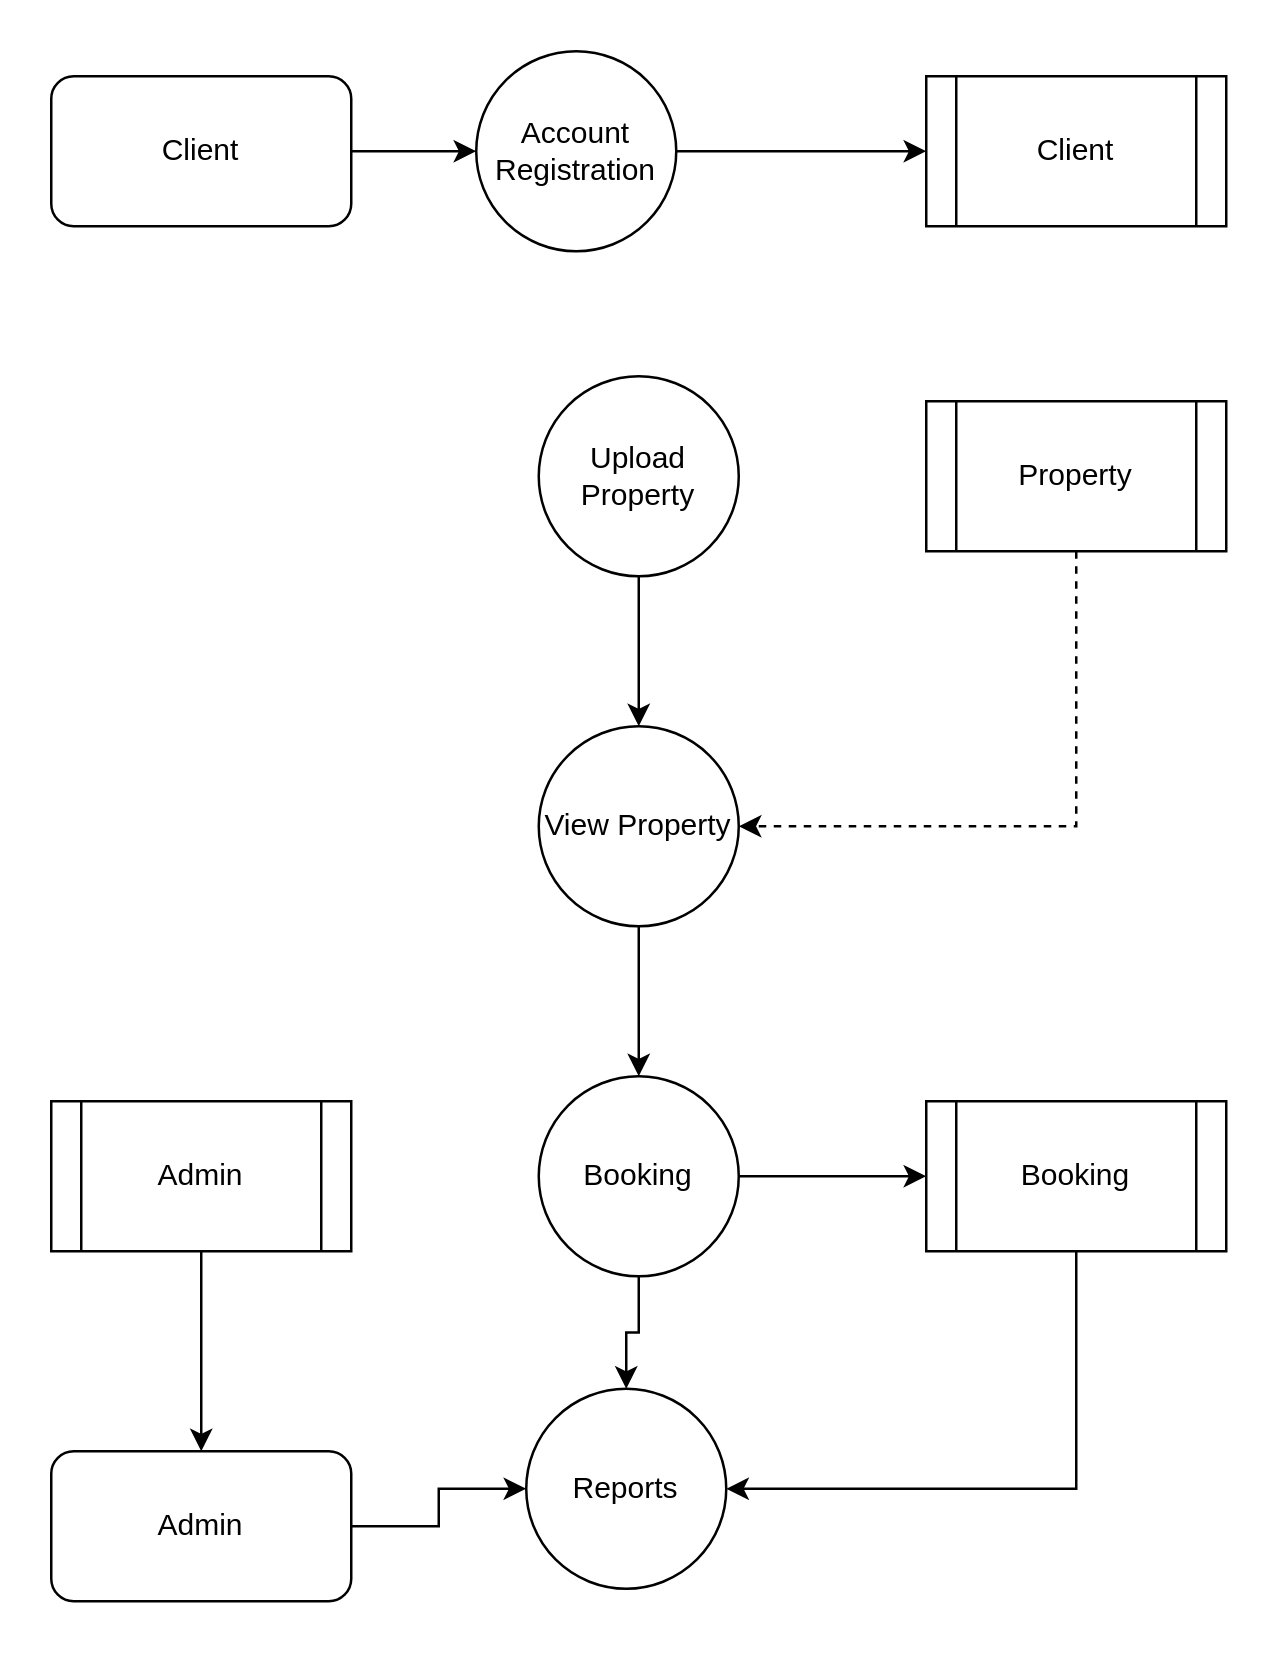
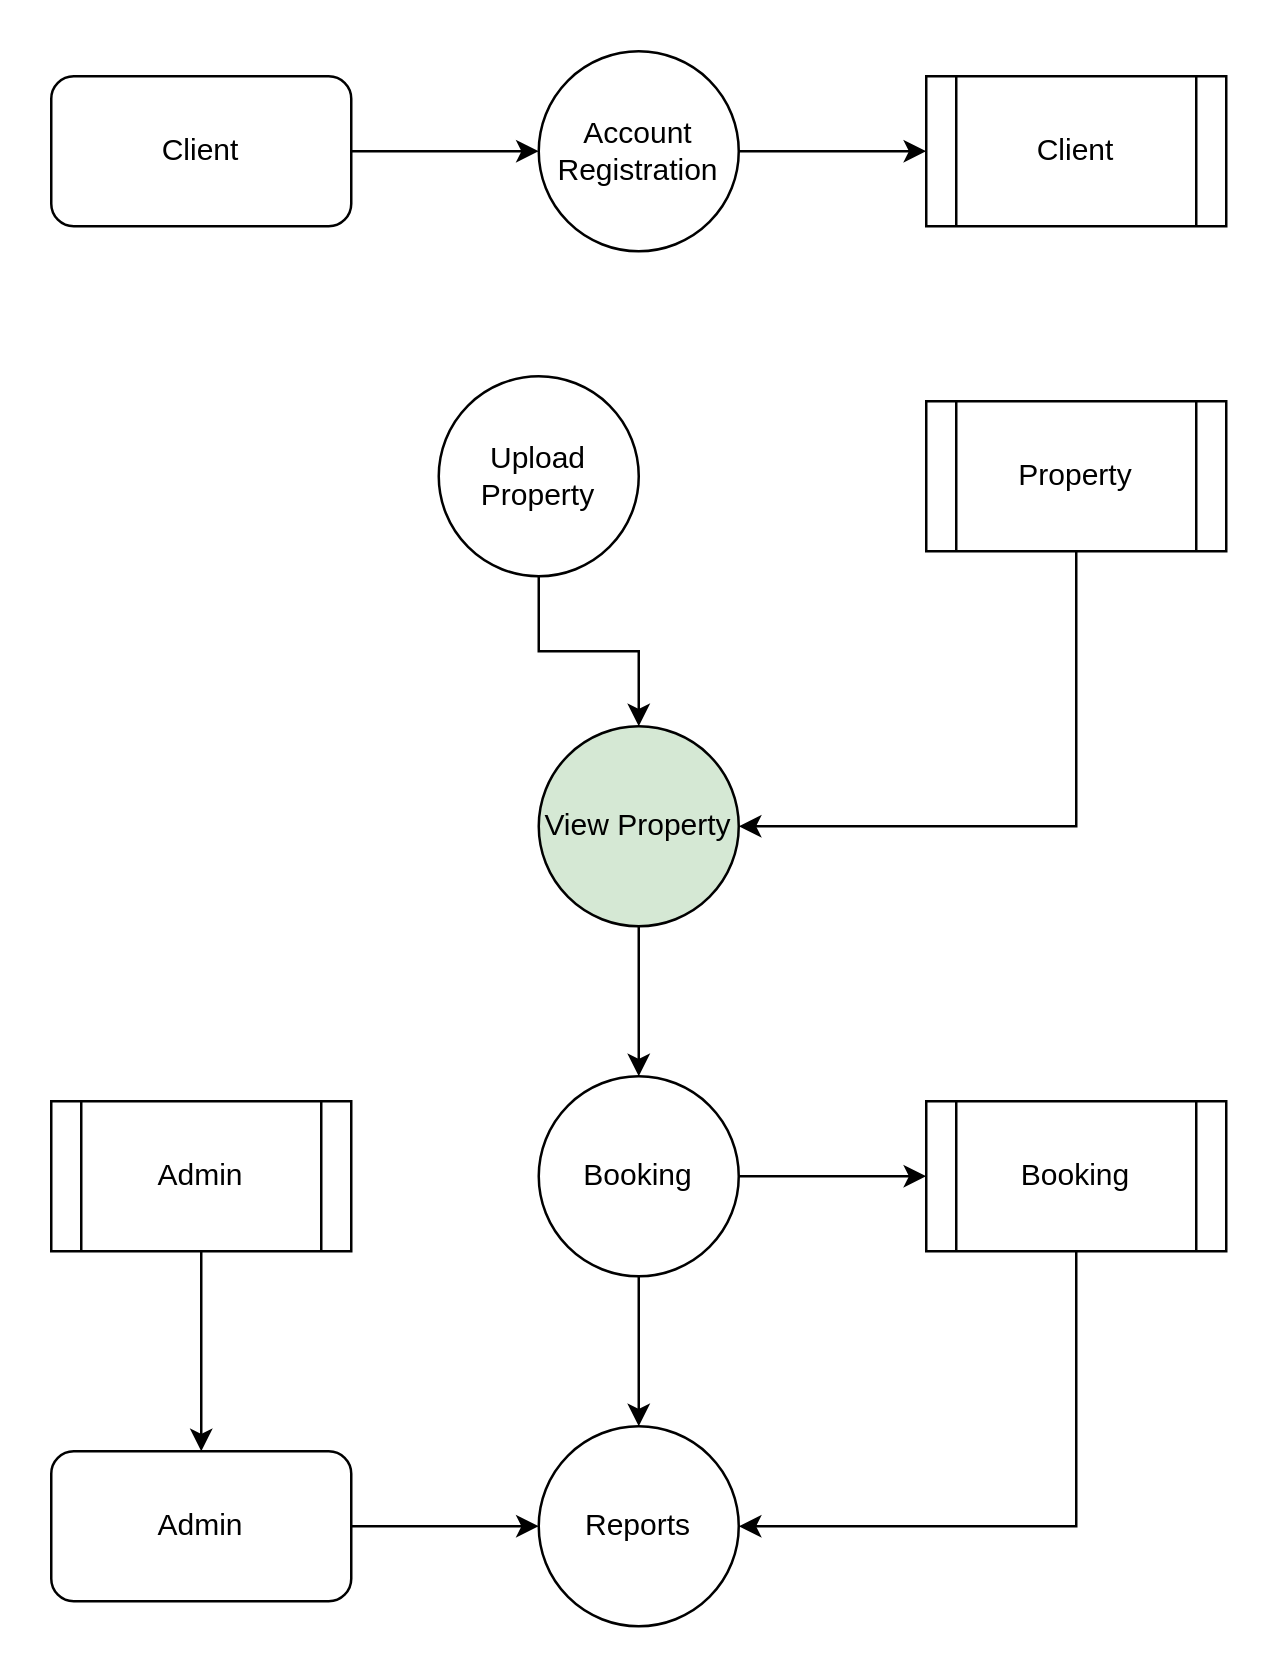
node "Account Registration": moved (576, 151) -> (639, 151)
node "Upload Property": moved (639, 476) -> (539, 476)
node "View Property": fillcolor #ffffff -> #d5e8d4
edge "Property" -> "View Property": style dashed -> solid
node "Reports": moved (626, 1489) -> (639, 1526)
